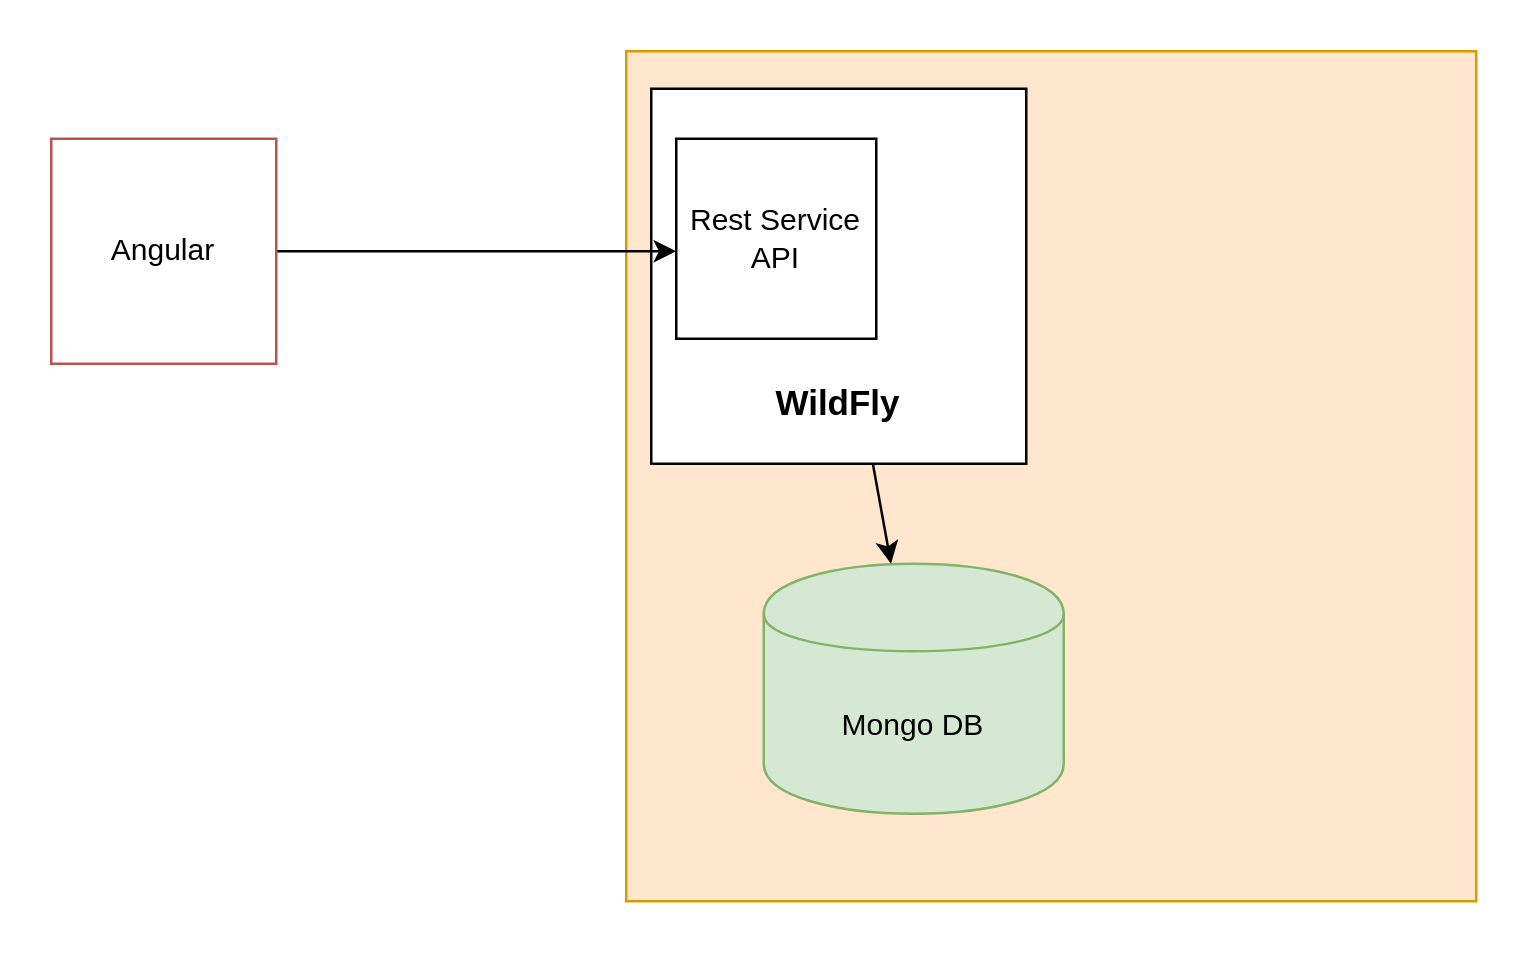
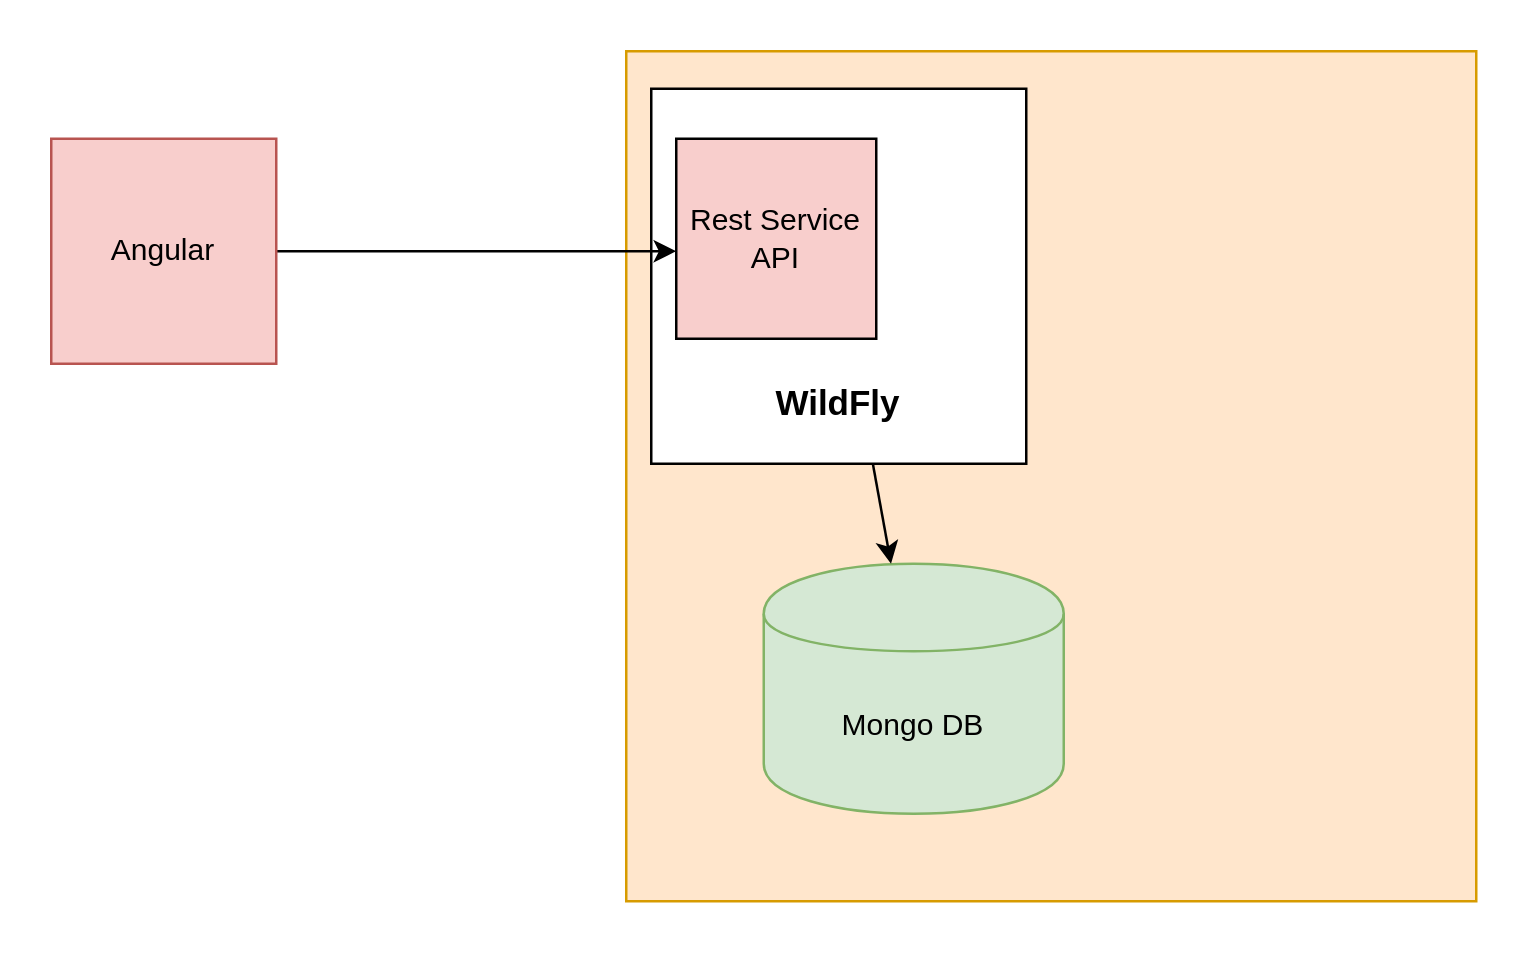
node "Rest Service API": fillcolor #ffffff -> #f8cecc
node "Angular": fillcolor #ffffff -> #f8cecc
